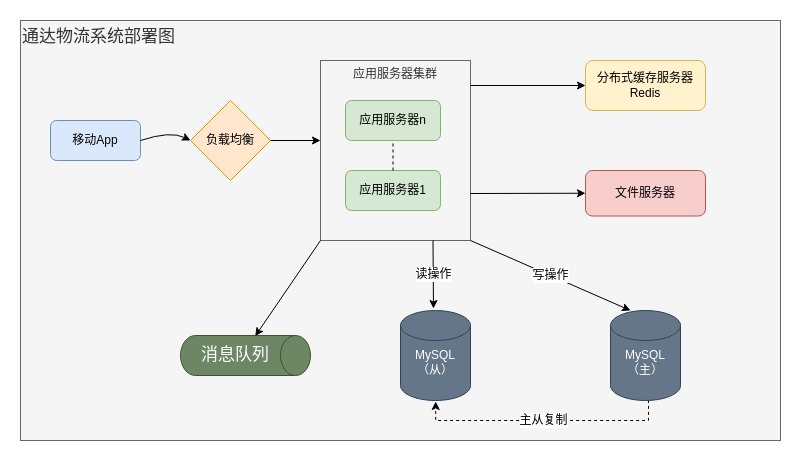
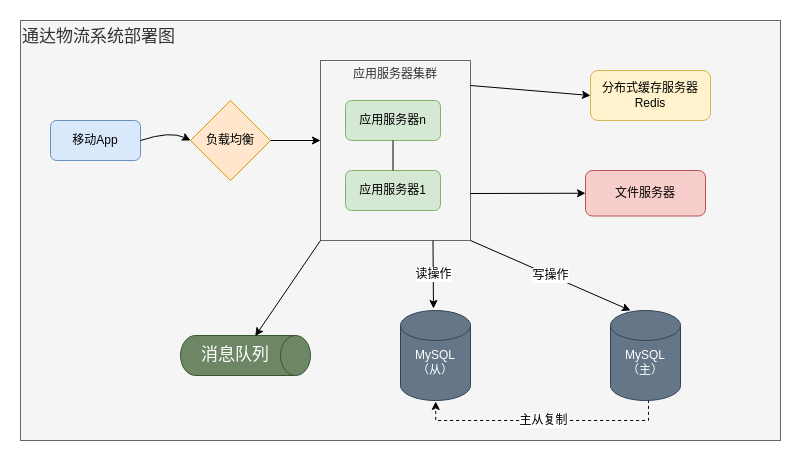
node "分布式缓存服务器 Redis": moved (646, 86) -> (651, 96)
edge "应用服务器n" -- "应用服务器1": style dashed -> solid
